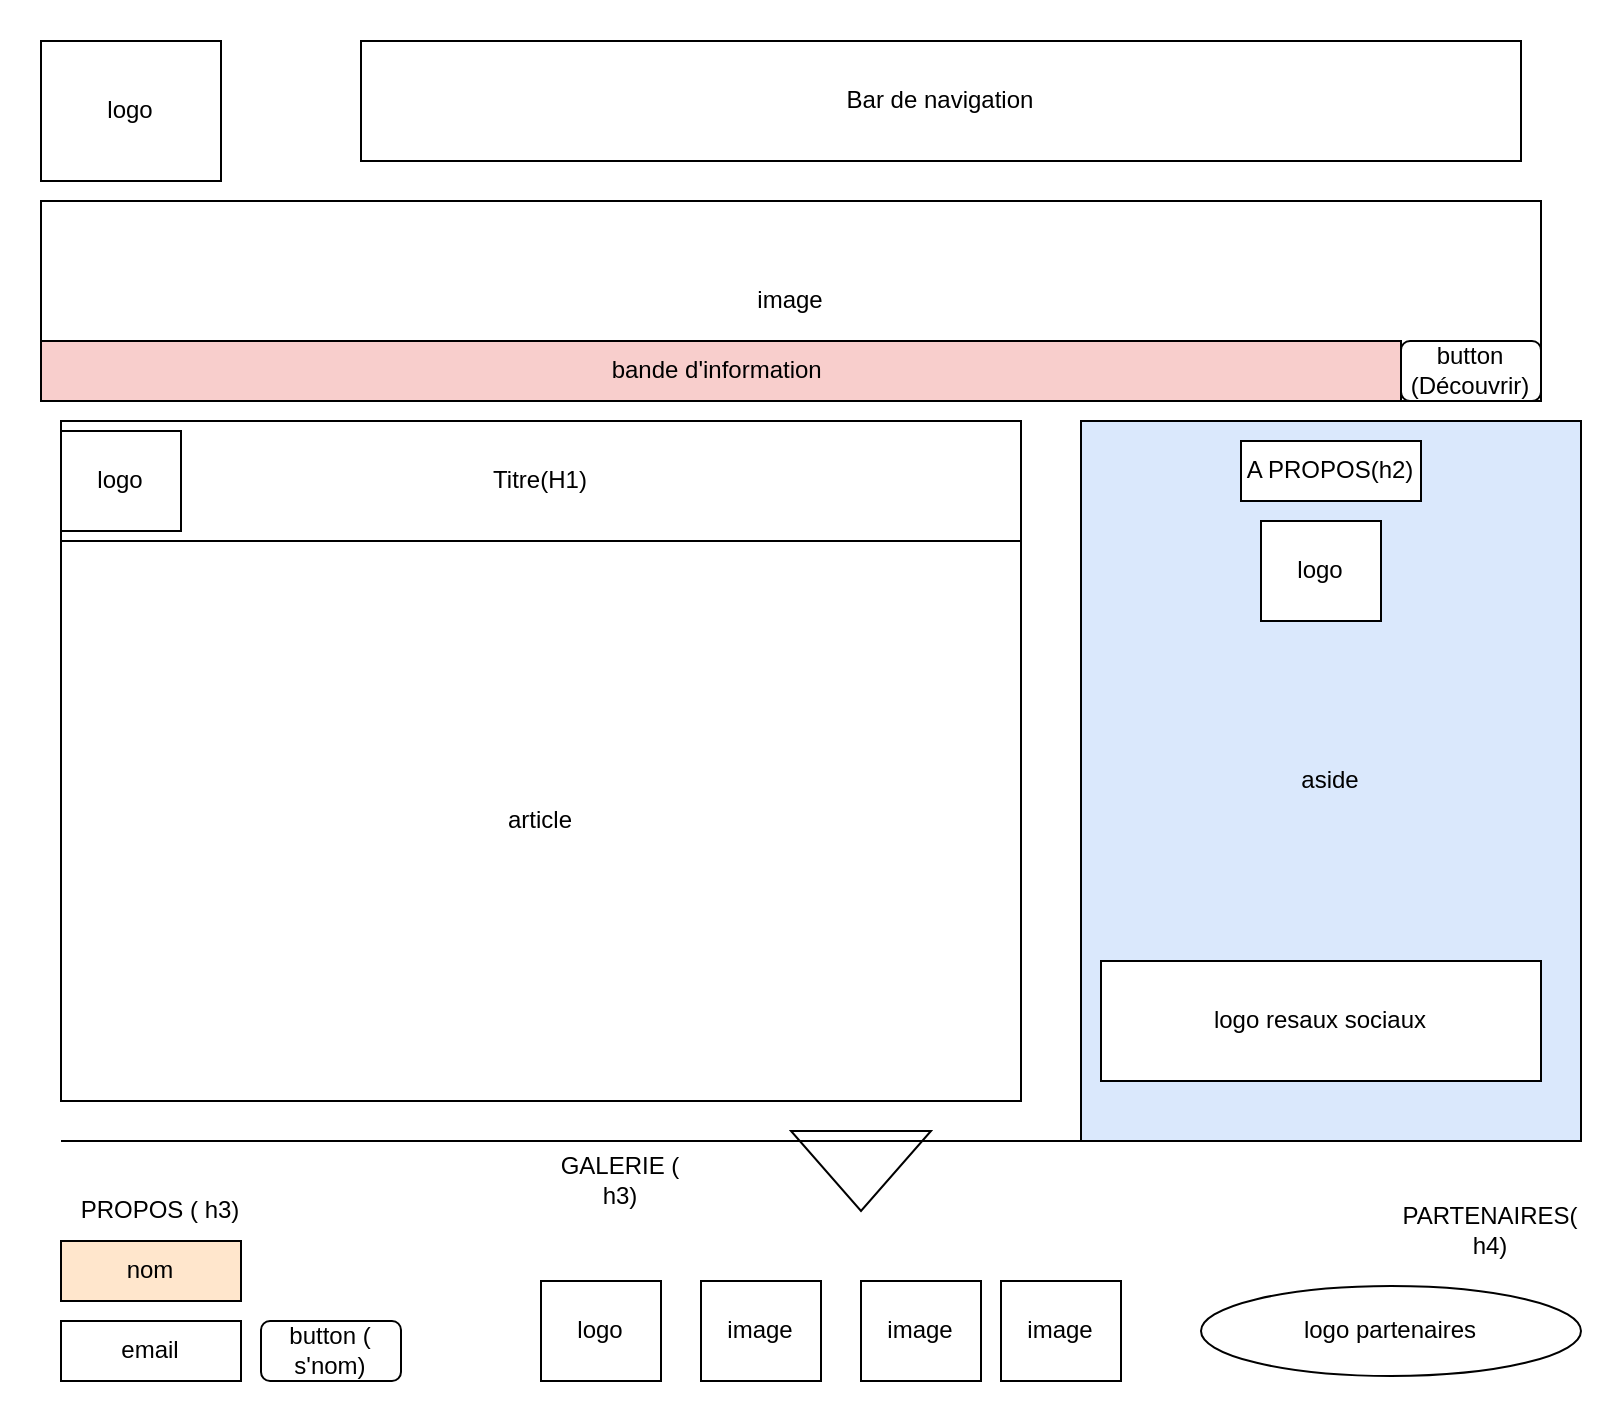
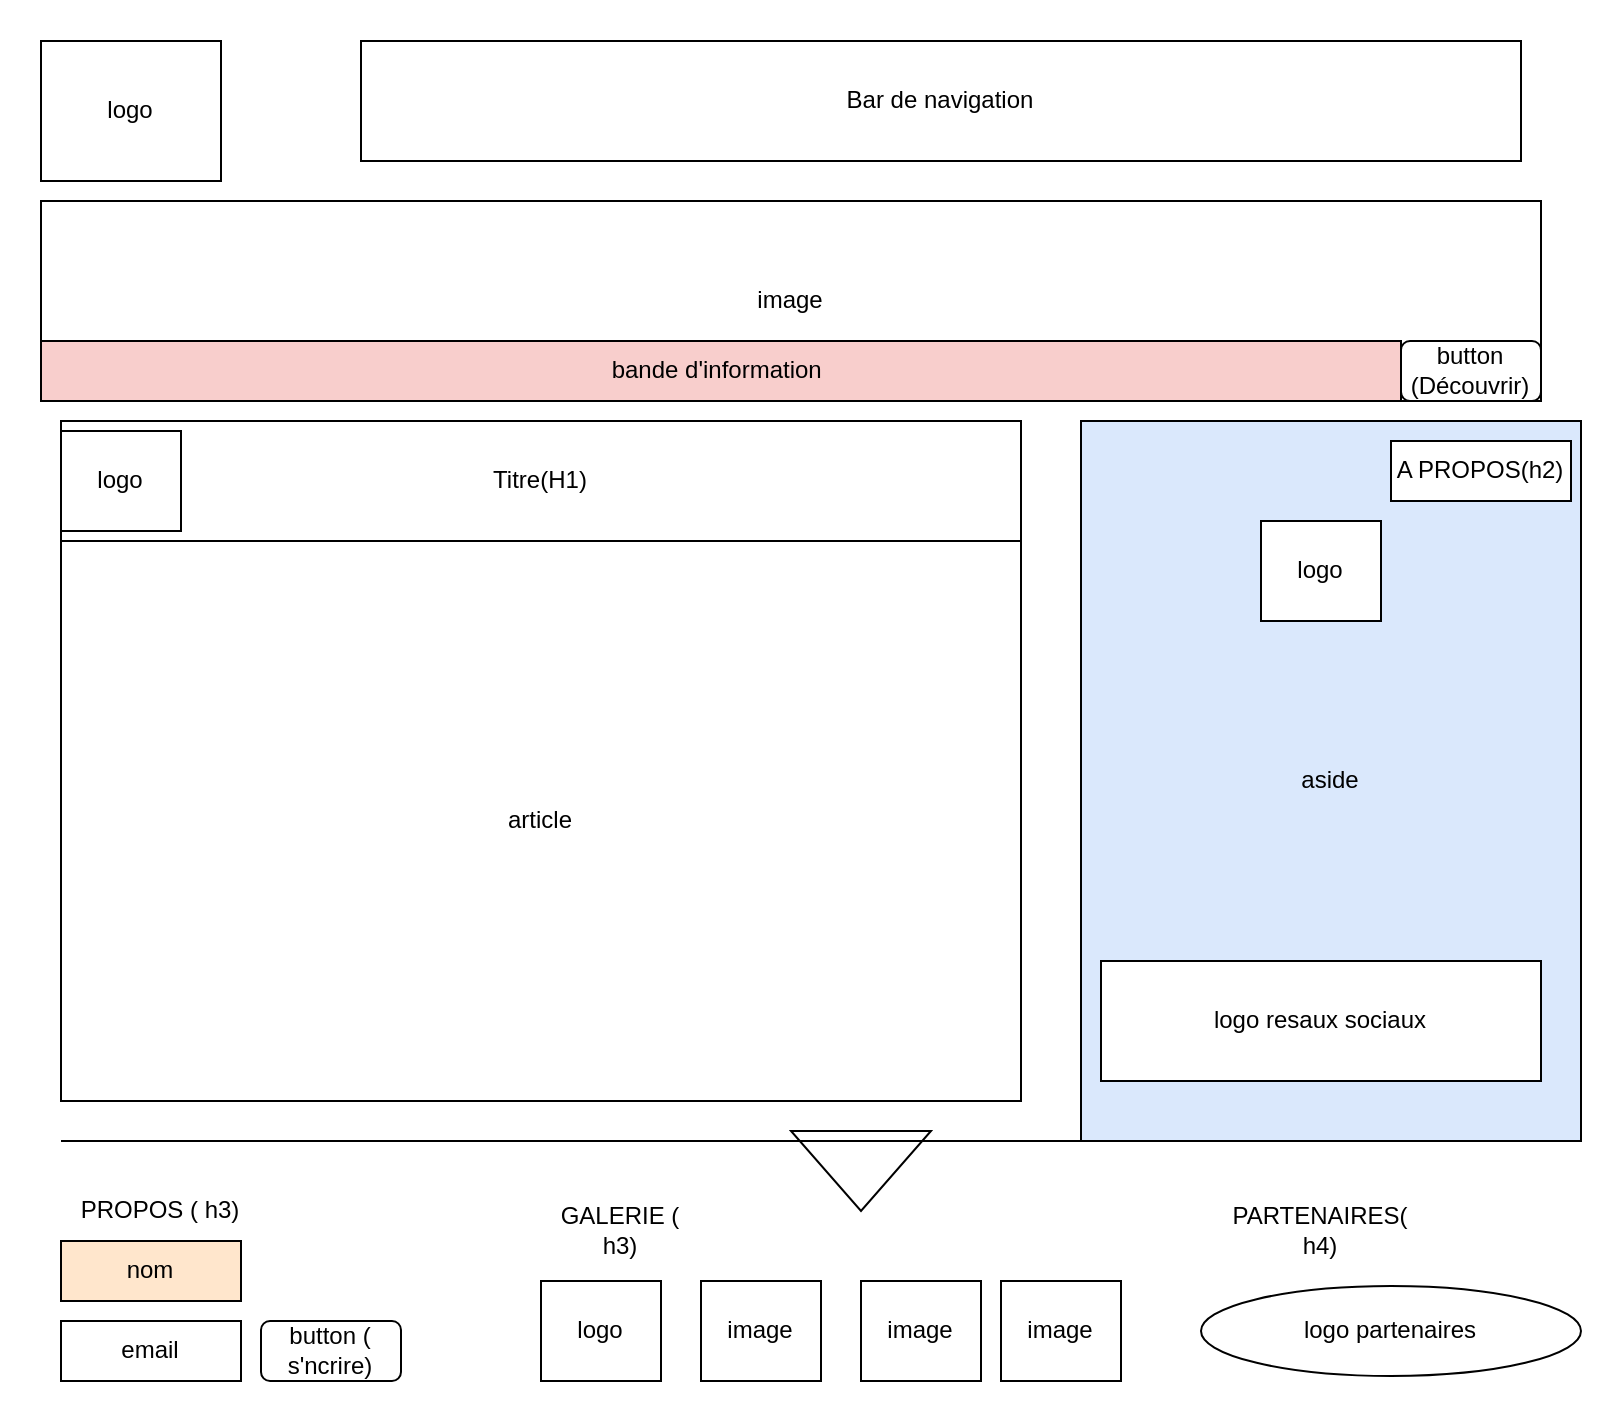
node "A PROPOS(h2)": moved (1331, 471) -> (1481, 471)
node "GALERIE ( h3)": moved (621, 1181) -> (621, 1231)
node "PARTENAIRES( h4)": moved (1491, 1231) -> (1321, 1231)
node "button ( s'nom)": label "button ( s'nom)" -> "button ( s'ncrire)"
